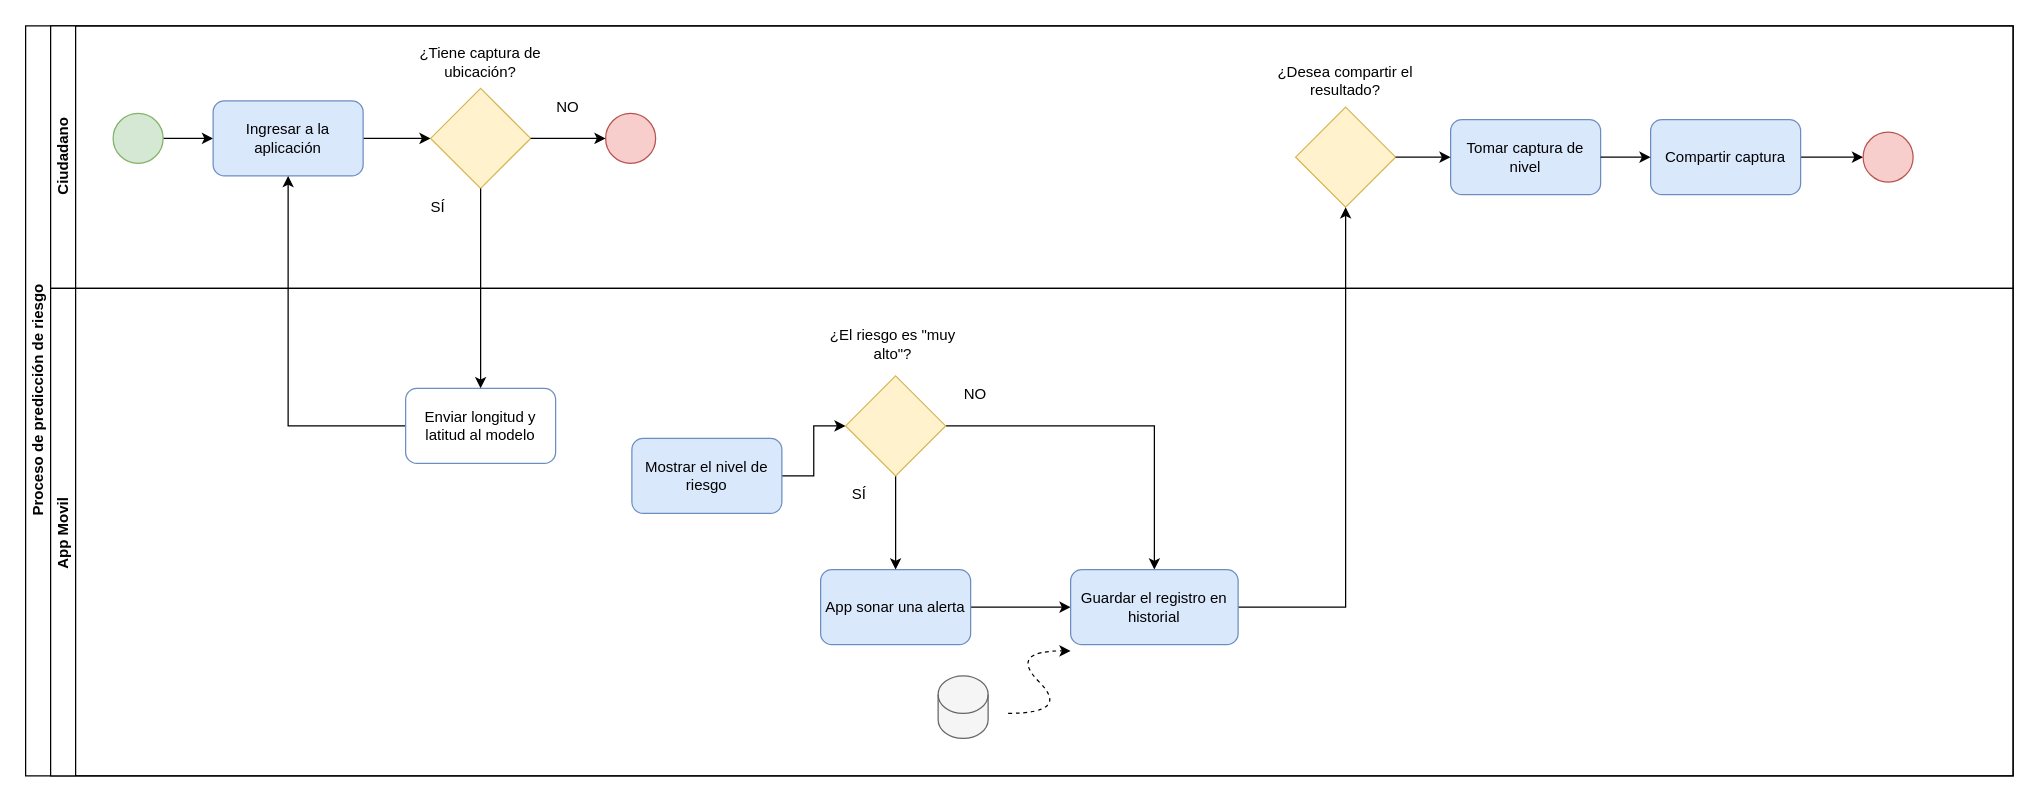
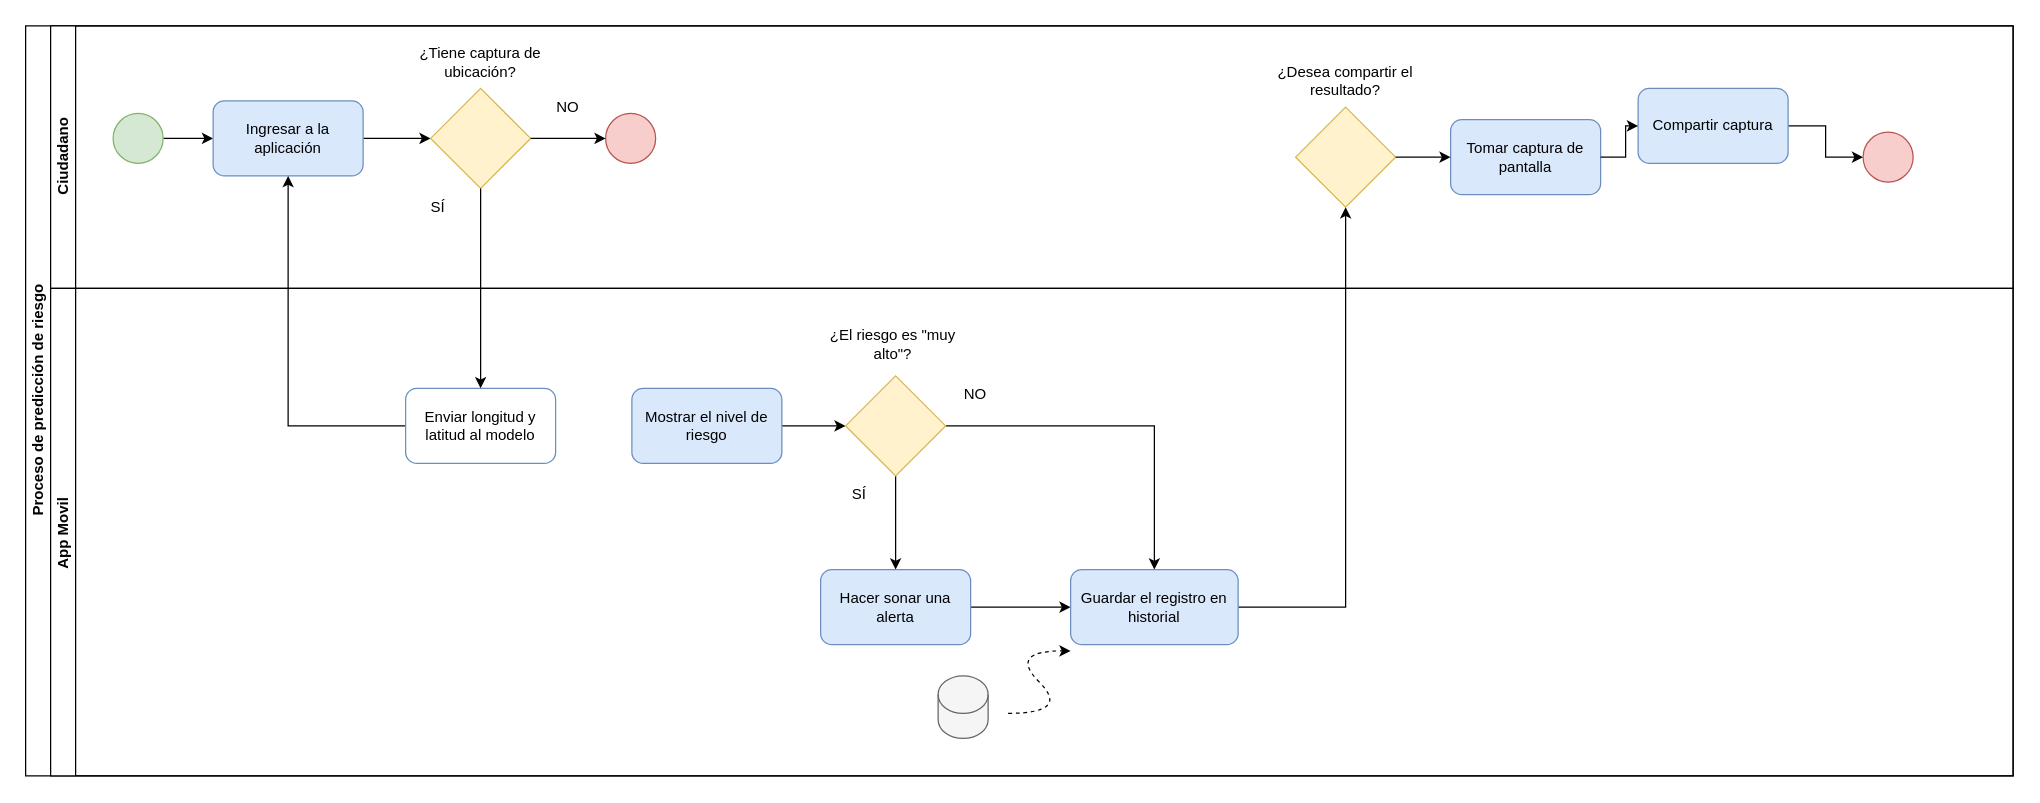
node "Tomar captura de nivel": label "Tomar captura de nivel" -> "Tomar captura de pantalla"
node "Compartir captura": moved (1726, 157) -> (1713, 126)
node "Mostrar el nivel de riesgo": moved (707, 476) -> (707, 426)
node "App sonar una alerta": label "App sonar una alerta" -> "Hacer sonar una alerta"
